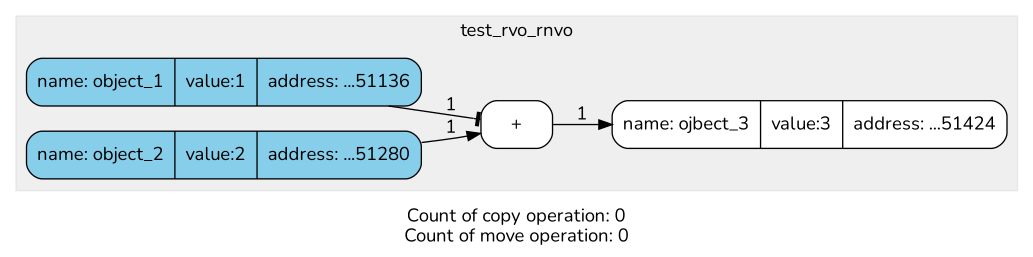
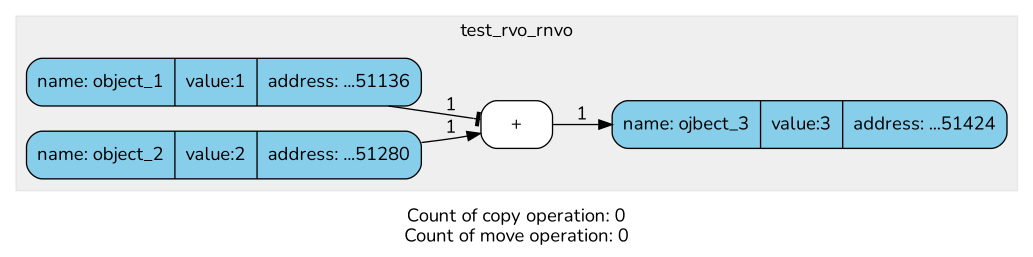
node "name: ojbect_3": fillcolor white -> skyblue
